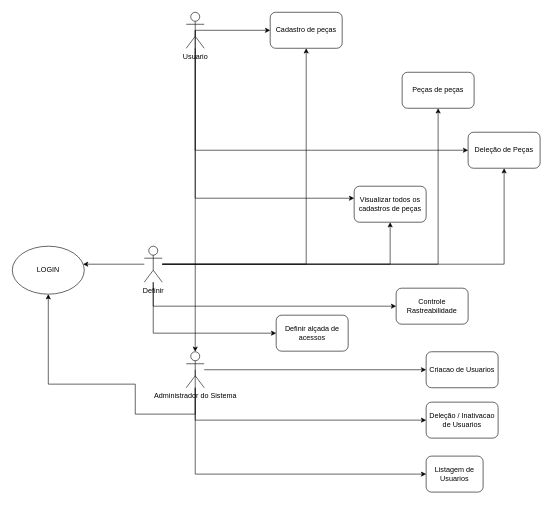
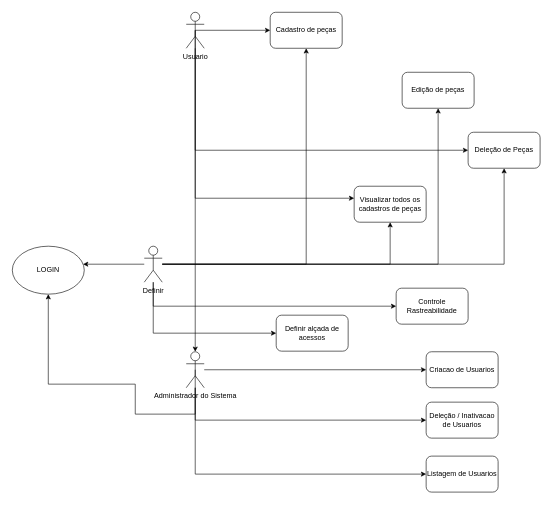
node "Peças de peças": label "Peças de peças" -> "Edição de peças"
node "Listagem de Usuarios": size 57x36 -> 72x36
